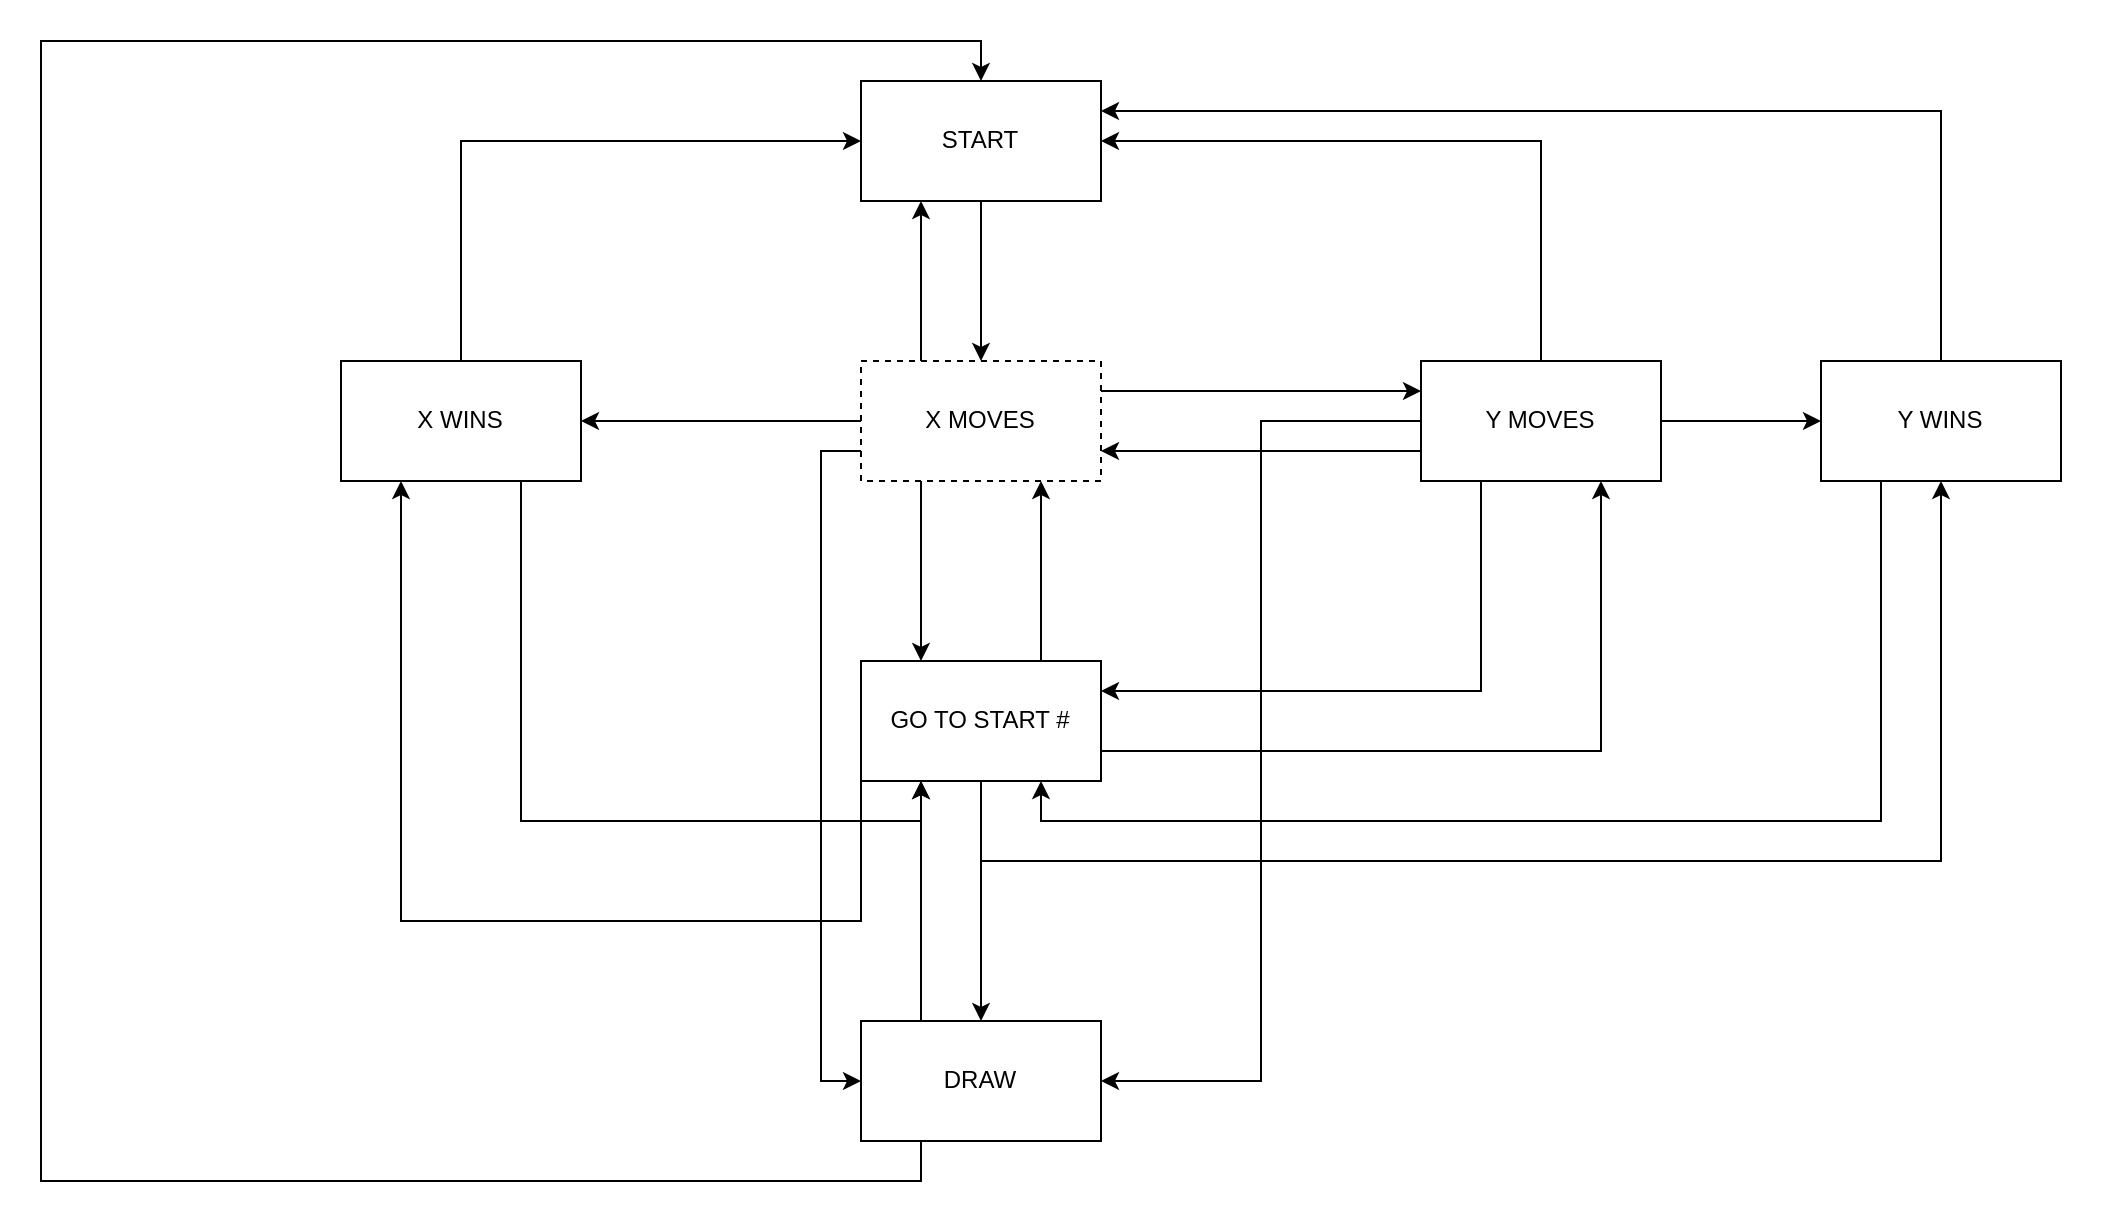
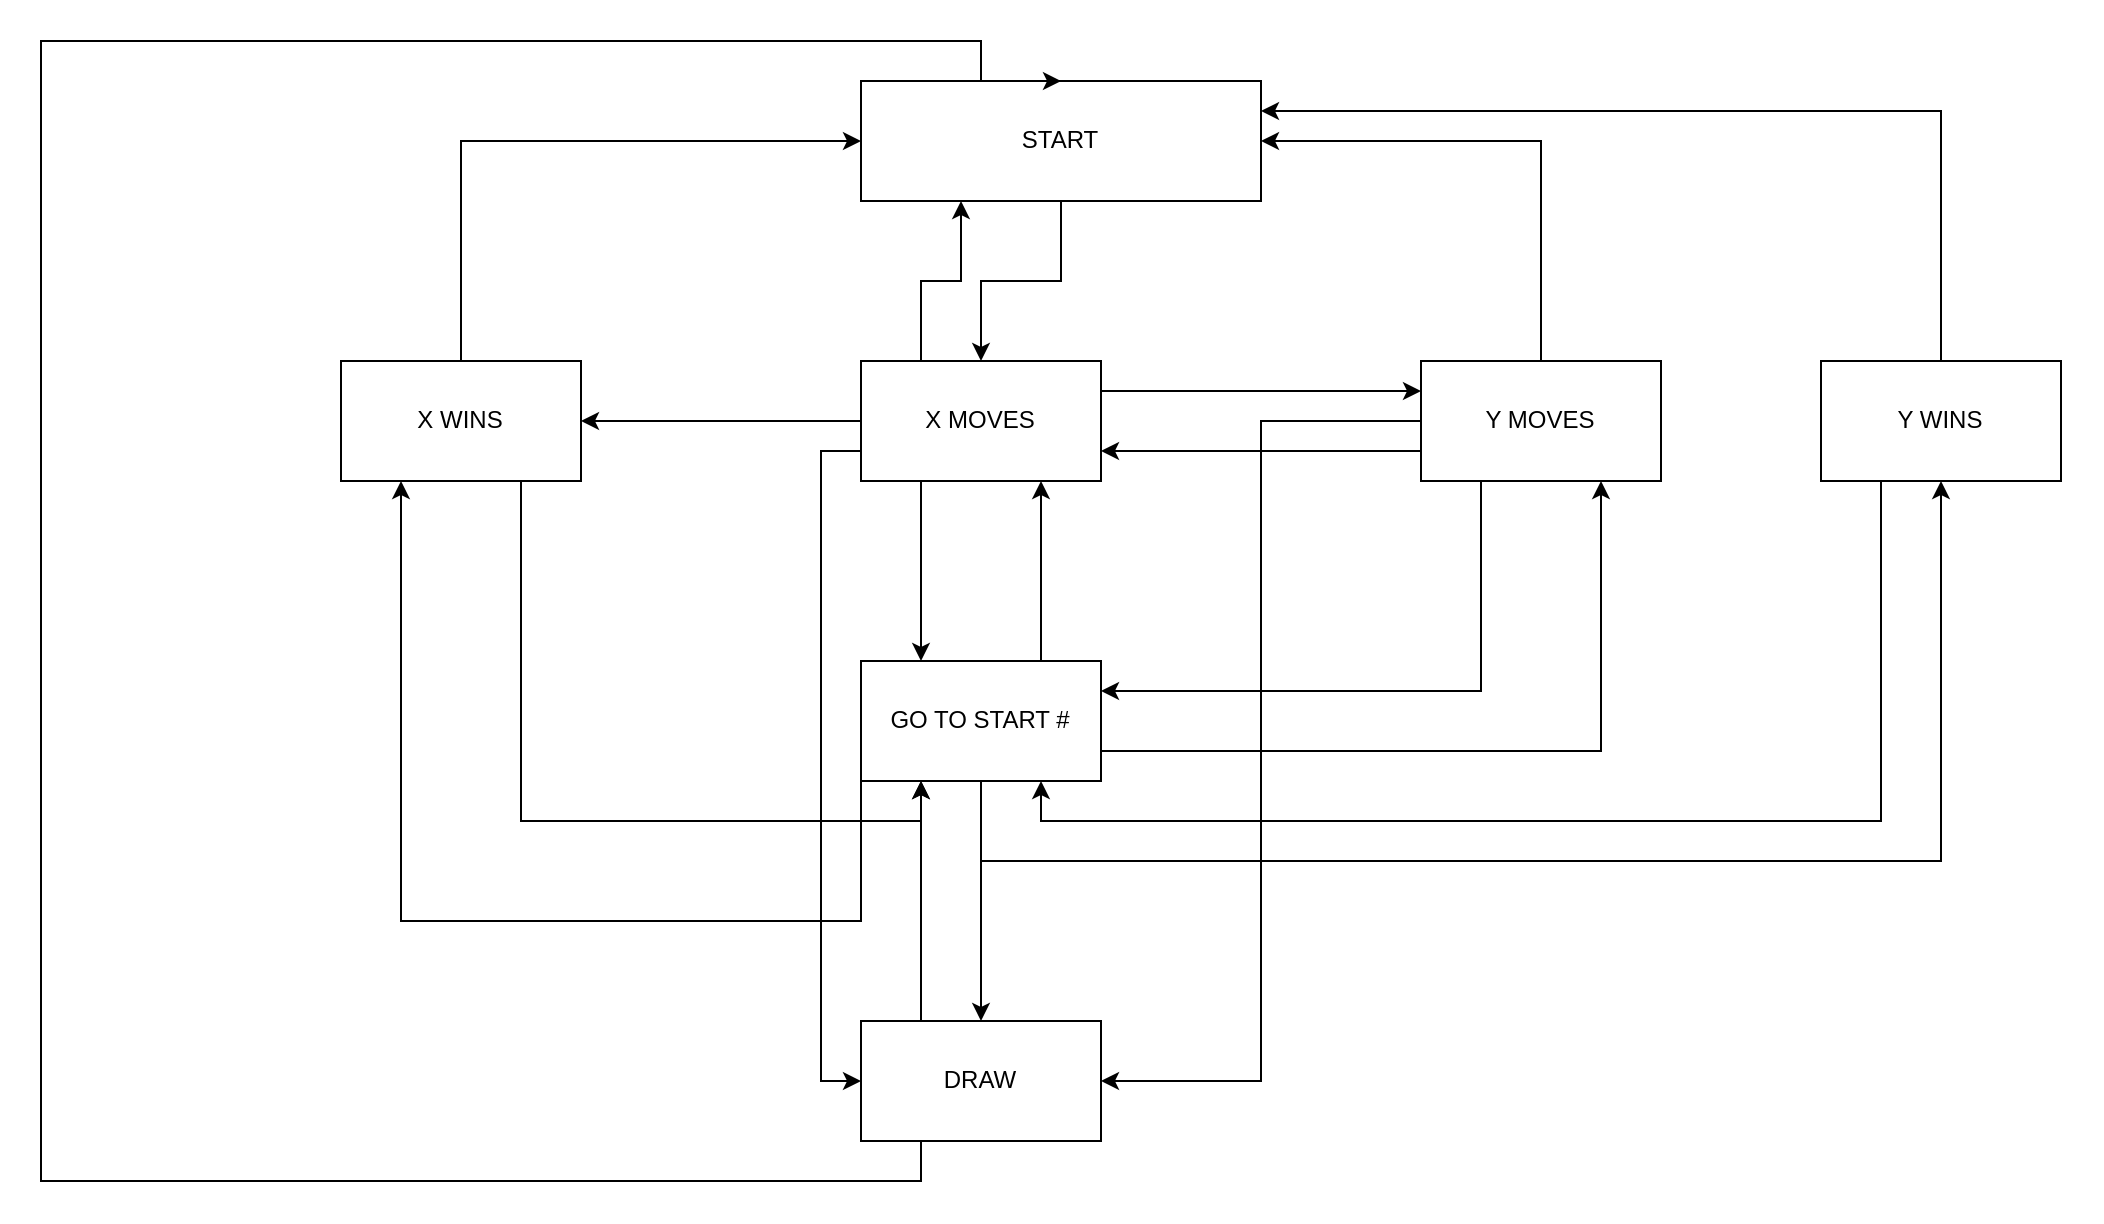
node "START": size 240x120 -> 400x120
node "X MOVES": style dashed -> solid
edge "Y MOVES" -> "Y WINS": removed
